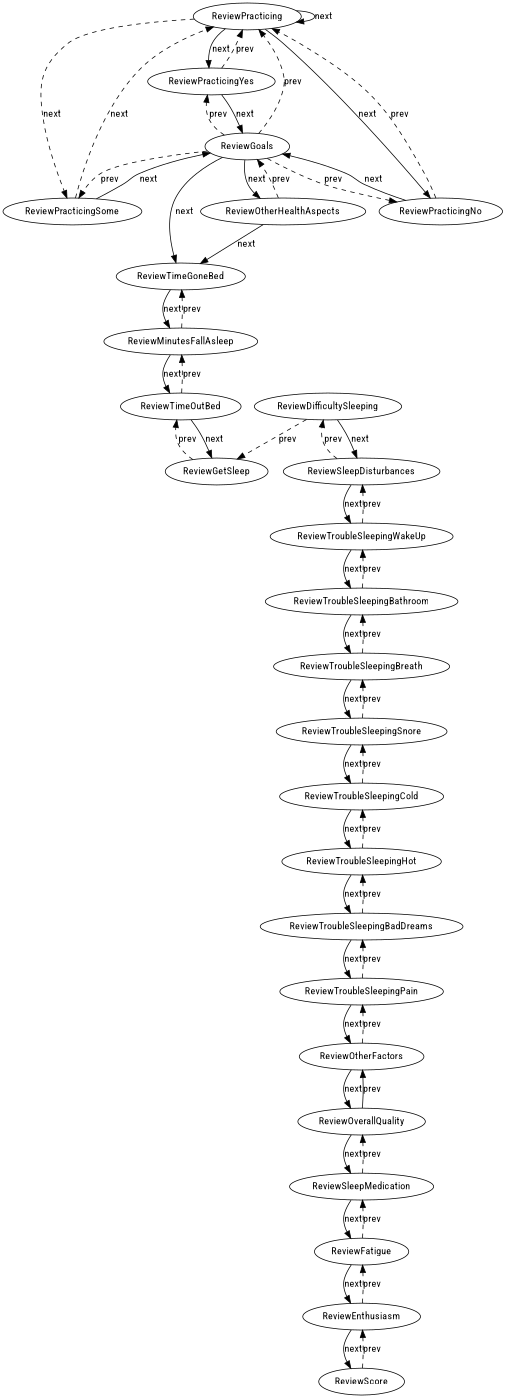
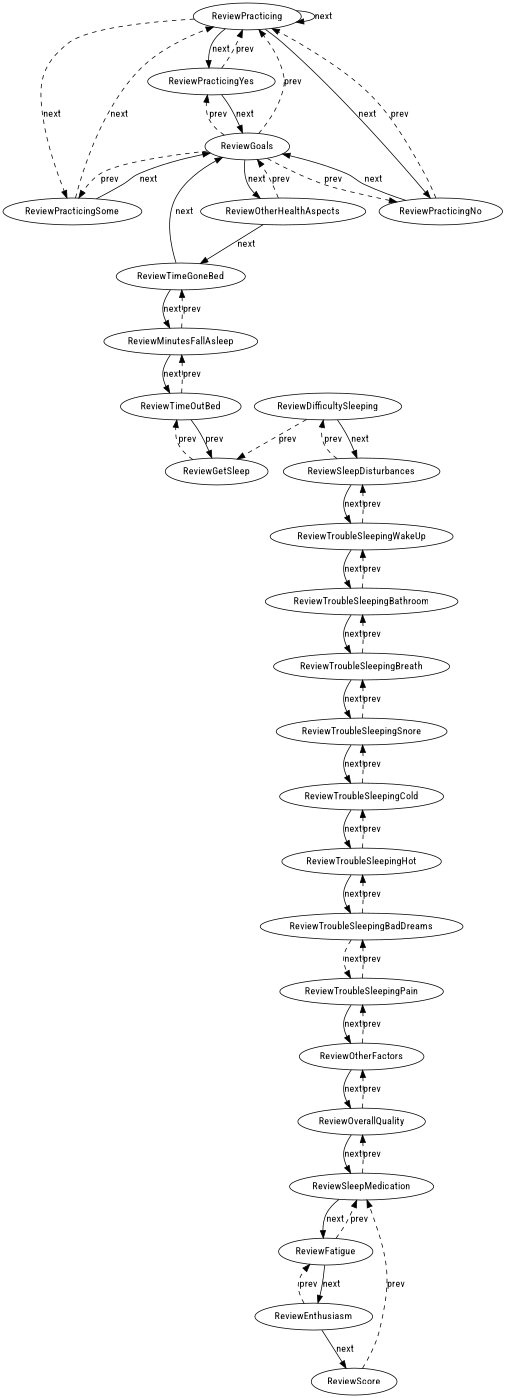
edge "ReviewGoals" -> "ReviewTimeGoneBed": reversed
edge "ReviewTimeOutBed" -> "ReviewGetSleep": label "next" -> "prev"
edge "ReviewTroubleSleepingBadDreams" -> "ReviewTroubleSleepingPain": style solid -> dashed
edge "ReviewOverallQuality" -> "ReviewOtherFactors": style solid -> dashed
edge "ReviewScore" -> "ReviewEnthusiasm": now "ReviewScore" -> "ReviewSleepMedication"
